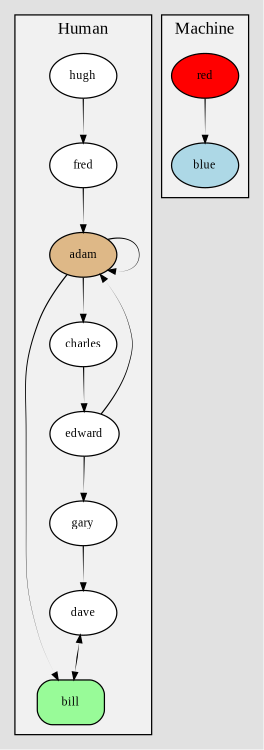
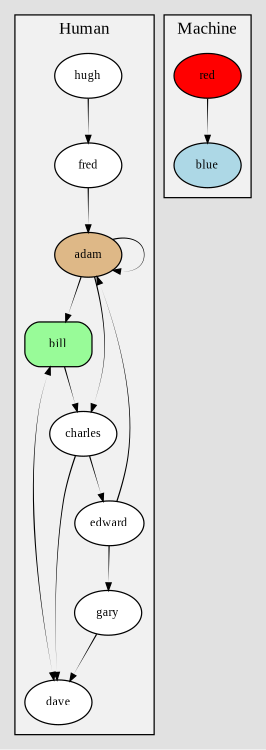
edge "bill" -> "charles": added
edge "charles" -> "dave": added
